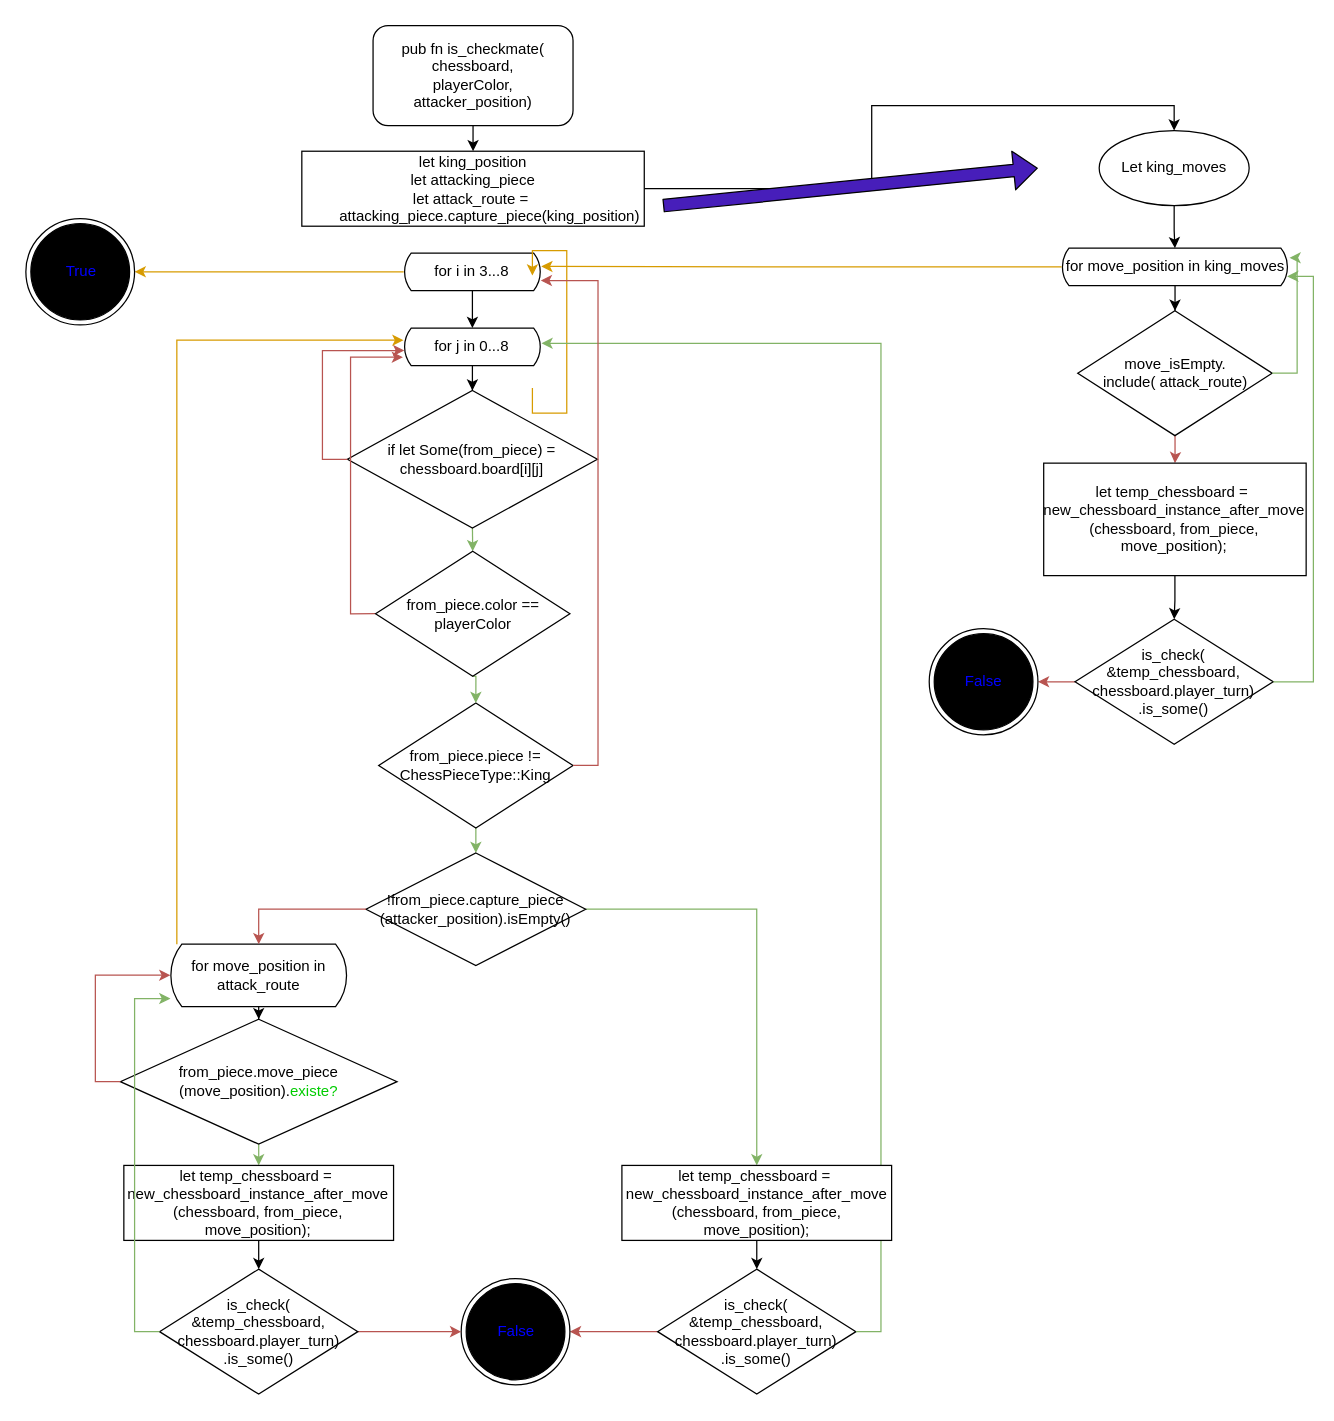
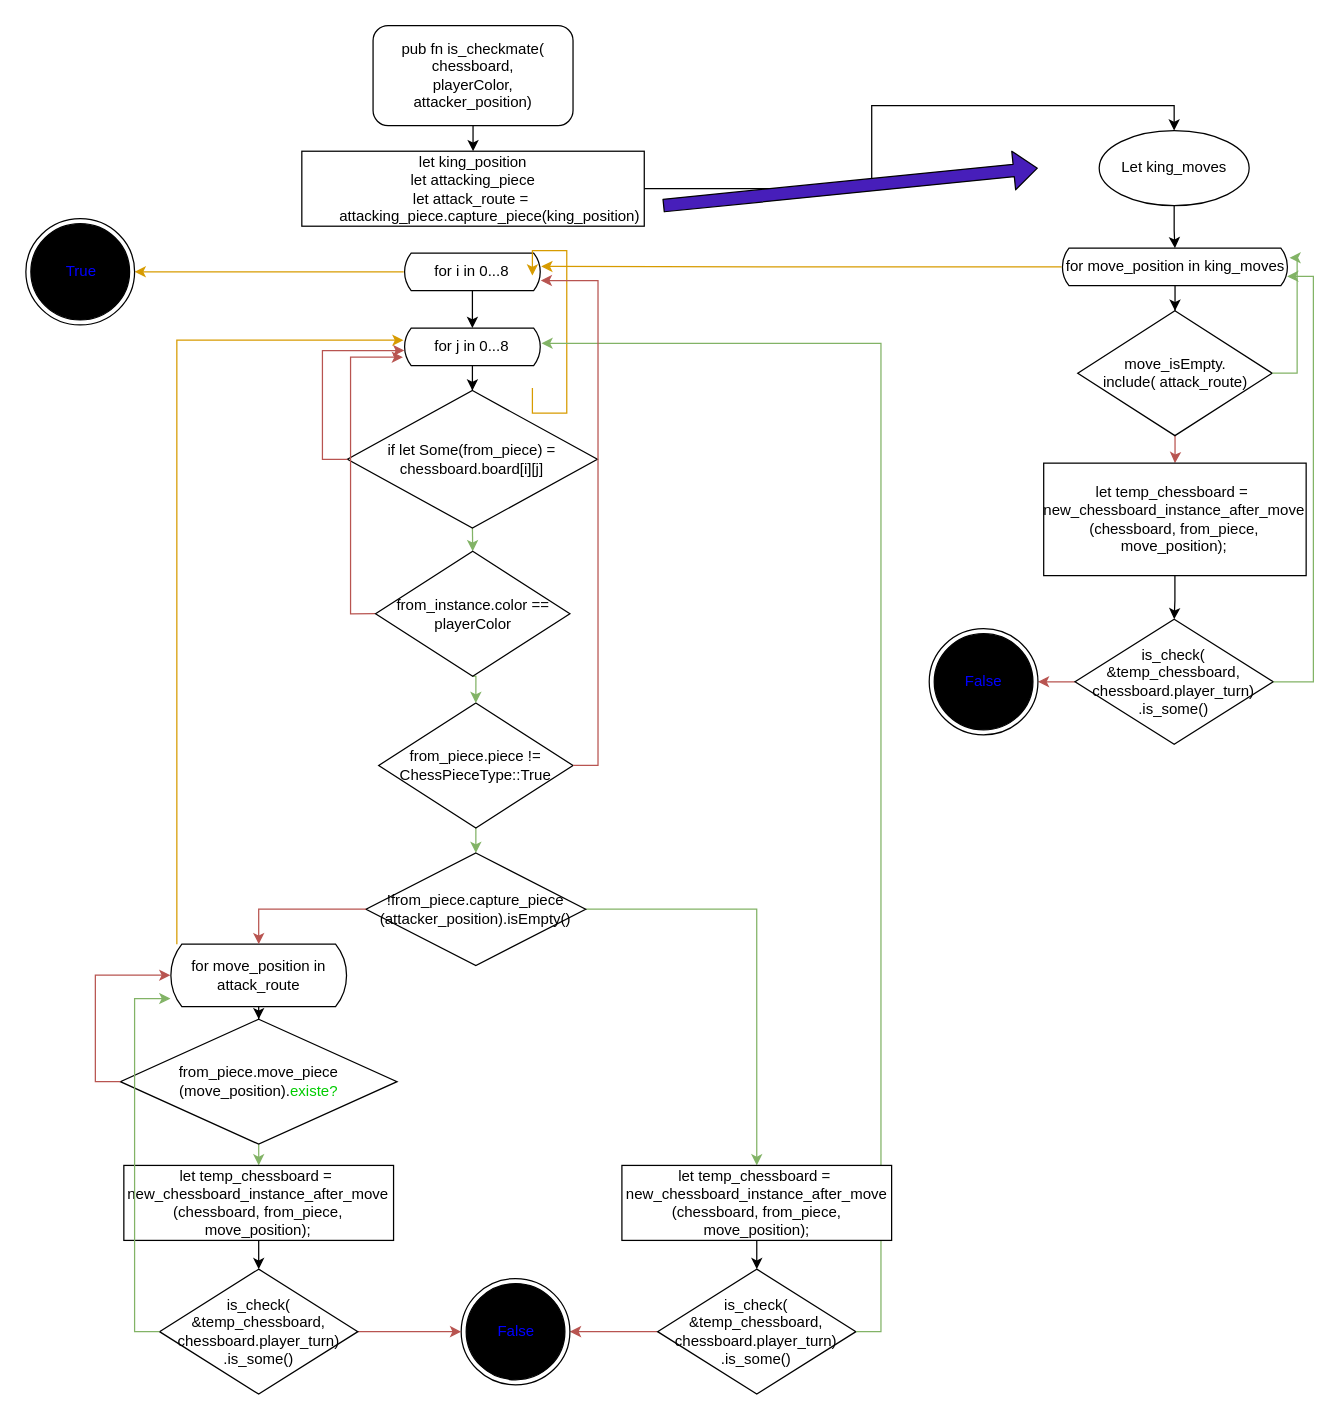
node "for i in 3...8": label "for i in 3...8" -> "for i in 0...8"
node "from_piece.color == playerColor": label "from_piece.color == playerColor" -> "from_instance.color == playerColor"
node "from_piece.piece != ChessPieceType::King": label "from_piece.piece != ChessPieceType::King" -> "from_piece.piece != ChessPieceType::True"
